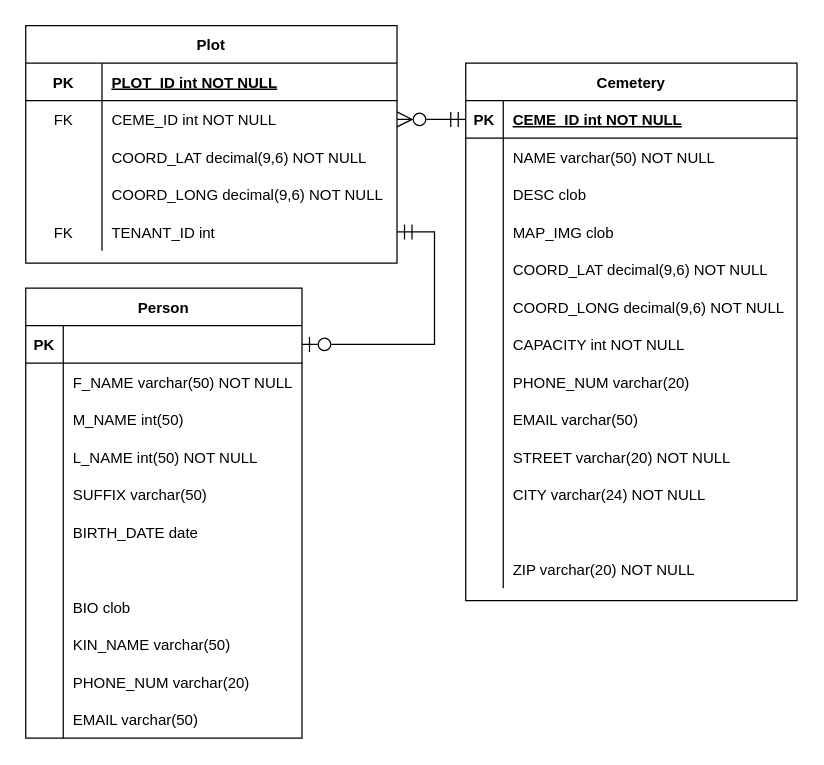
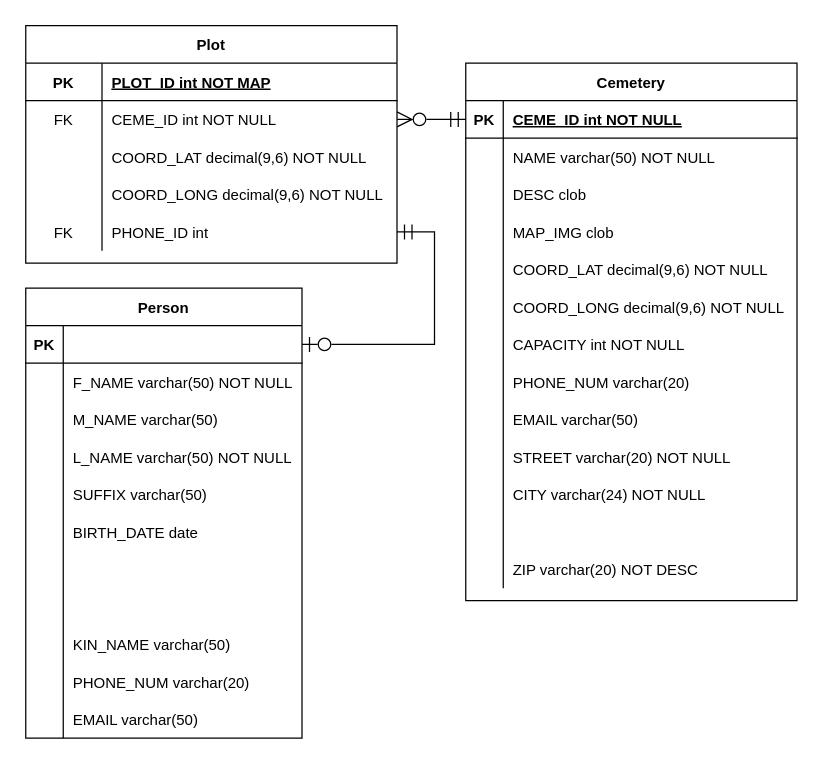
node "PLOT_ID int NOT NULL": label "PLOT_ID int NOT NULL" -> "PLOT_ID int NOT MAP"
node "TENANT_ID int": label "TENANT_ID int" -> "PHONE_ID int"
node "M_NAME int(50)": label "M_NAME int(50)" -> "M_NAME varchar(50)"
node "L_NAME int(50) NOT NULL": label "L_NAME int(50) NOT NULL" -> "L_NAME varchar(50) NOT NULL"
node "ZIP varchar(20) NOT NULL": label "ZIP varchar(20) NOT NULL" -> "ZIP varchar(20) NOT DESC"
node "BIO clob": removed
